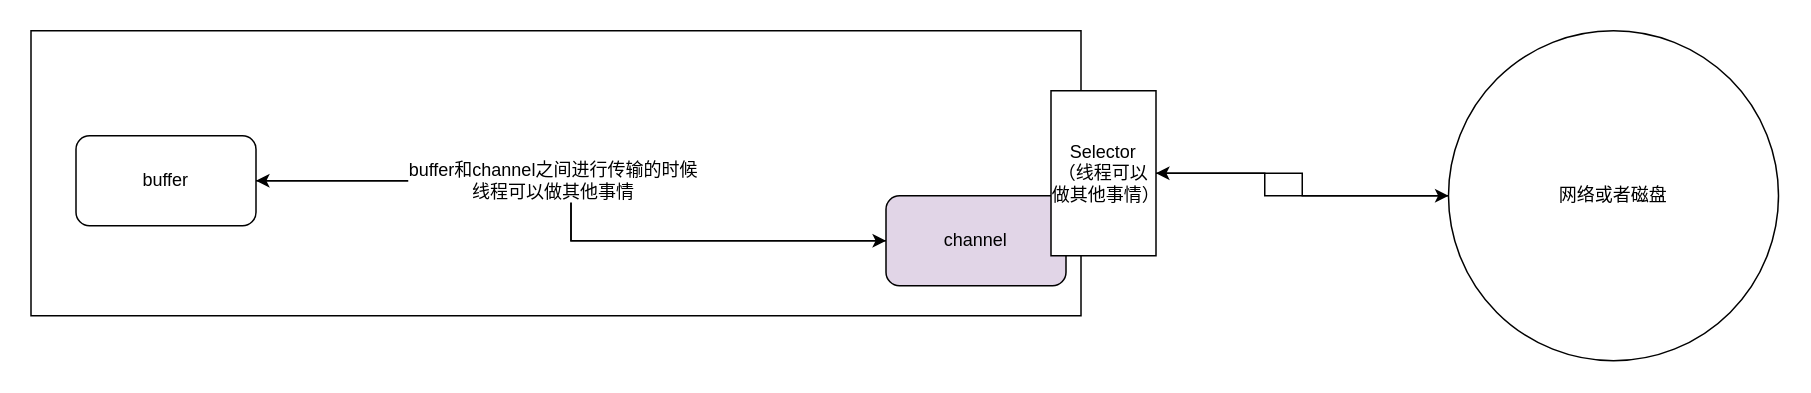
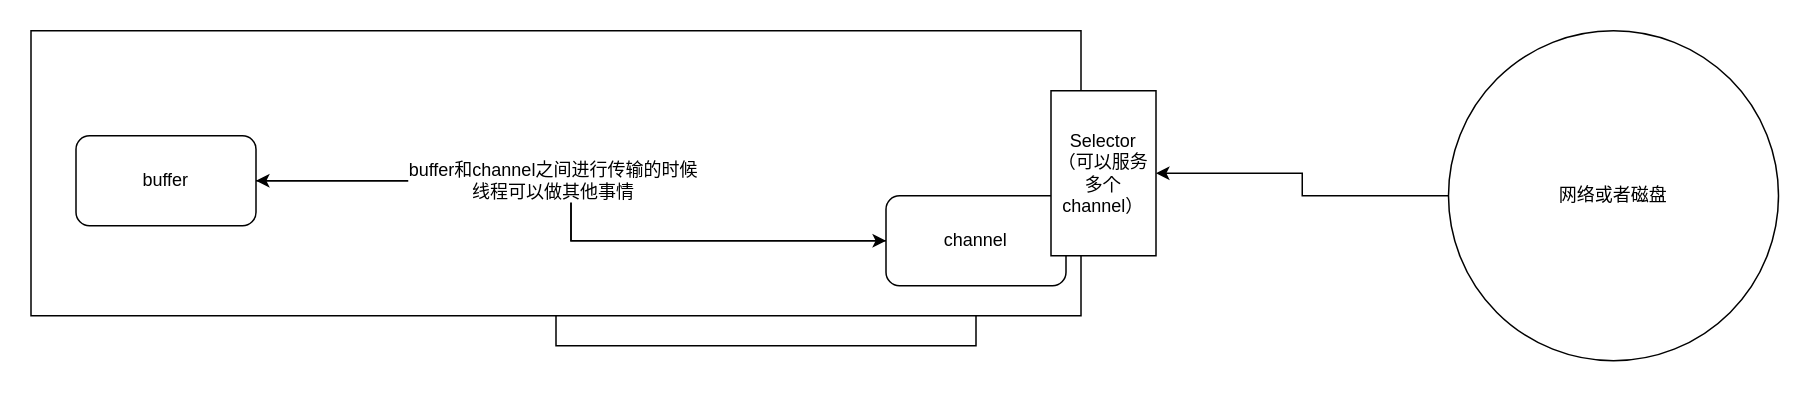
node "Selector（线程可以做其他事情）": label "Selector（线程可以做其他事情）" -> "Selector（可以服务多个channel）"
edge "内存" -> "网络或者磁盘": now "内存" -> "channel"
node "channel": fillcolor #e1d5e7 -> #ffffff
